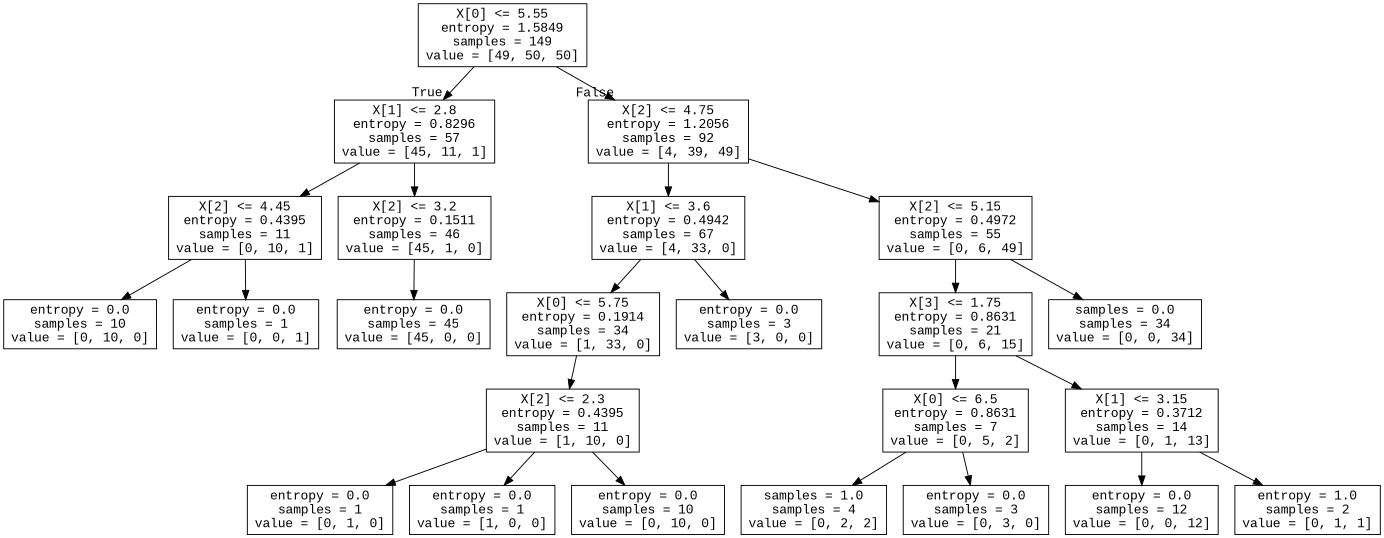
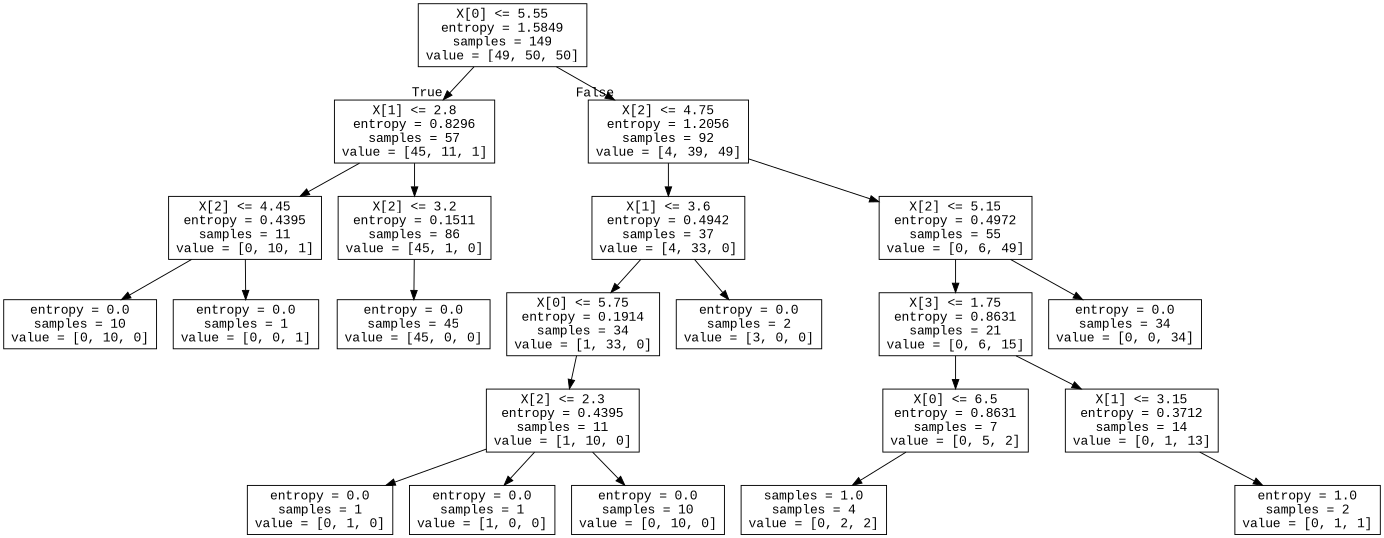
node "X[2] <= 3.2 entropy = 0.1511 samples = 46 value = [45, 1, 0]": label "X[2] <= 3.2 entropy = 0.1511 samples = 46 value = [45, 1, 0]" -> "X[2] <= 3.2 entropy = 0.1511 samples = 86 value = [45, 1, 0]"
node "X[1] <= 3.6 entropy = 0.4942 samples = 67 value = [4, 33, 0]": label "X[1] <= 3.6 entropy = 0.4942 samples = 67 value = [4, 33, 0]" -> "X[1] <= 3.6 entropy = 0.4942 samples = 37 value = [4, 33, 0]"
node "entropy = 0.0 samples = 3 value = [3, 0, 0]": label "entropy = 0.0 samples = 3 value = [3, 0, 0]" -> "entropy = 0.0 samples = 2 value = [3, 0, 0]"
node "samples = 0.0 samples = 34 value = [0, 0, 34]": label "samples = 0.0 samples = 34 value = [0, 0, 34]" -> "entropy = 0.0 samples = 34 value = [0, 0, 34]"
node "entropy = 0.0 samples = 3 value = [0, 3, 0]": removed
node "entropy = 0.0 samples = 12 value = [0, 0, 12]": removed
